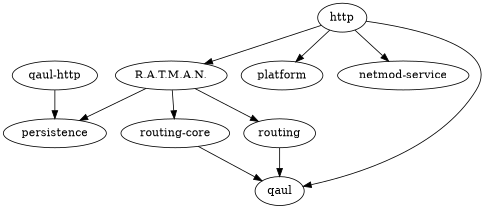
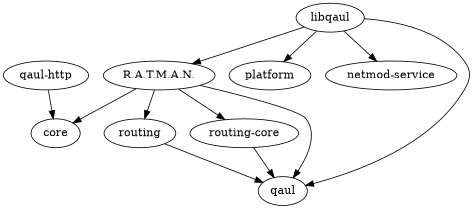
node "http": label "http" -> "libqaul"
edge "R.A.T.M.A.N." -> "qaul": added
node "persistence": label "persistence" -> "core"
